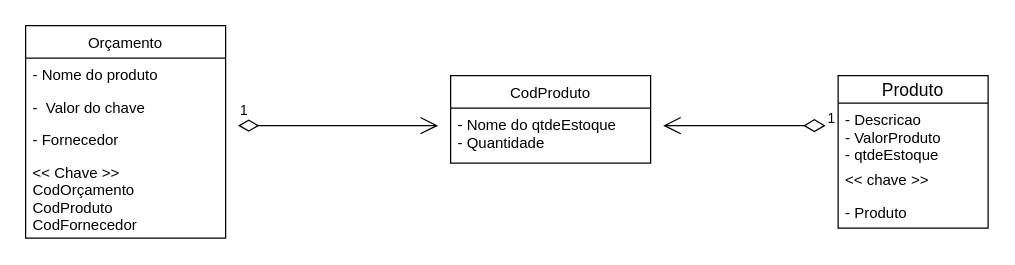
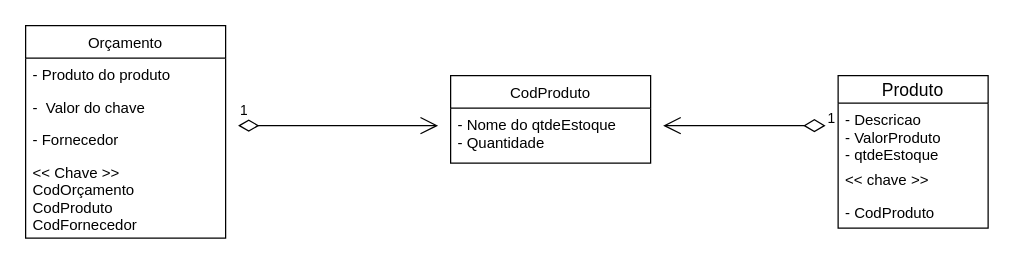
node "- Nome do produto": label "- Nome do produto" -> "- Produto do produto"
node "- Produto": label "- Produto" -> "- CodProduto"
